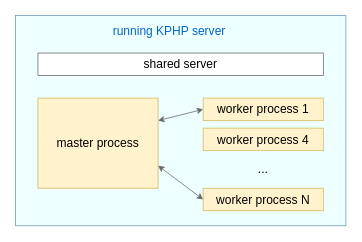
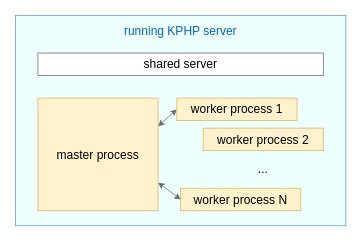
node "running KPHP server": moved (169, 30) -> (180, 30)
node "worker process 1": moved (263, 109) -> (237, 109)
node "worker process 4": label "worker process 4" -> "worker process 2"
node "master process": size 120x90 -> 120x113
node "worker process N": moved (263, 199) -> (240, 199)
